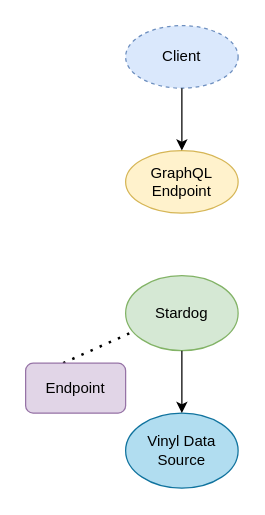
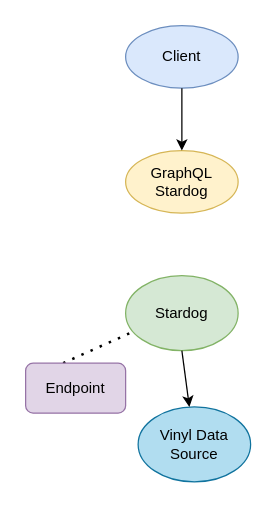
node "Client": style dashed -> solid
node "GraphQL Endpoint": label "GraphQL Endpoint" -> "GraphQL Stardog"
node "Vinyl Data Source": moved (182, 451) -> (194, 444)
